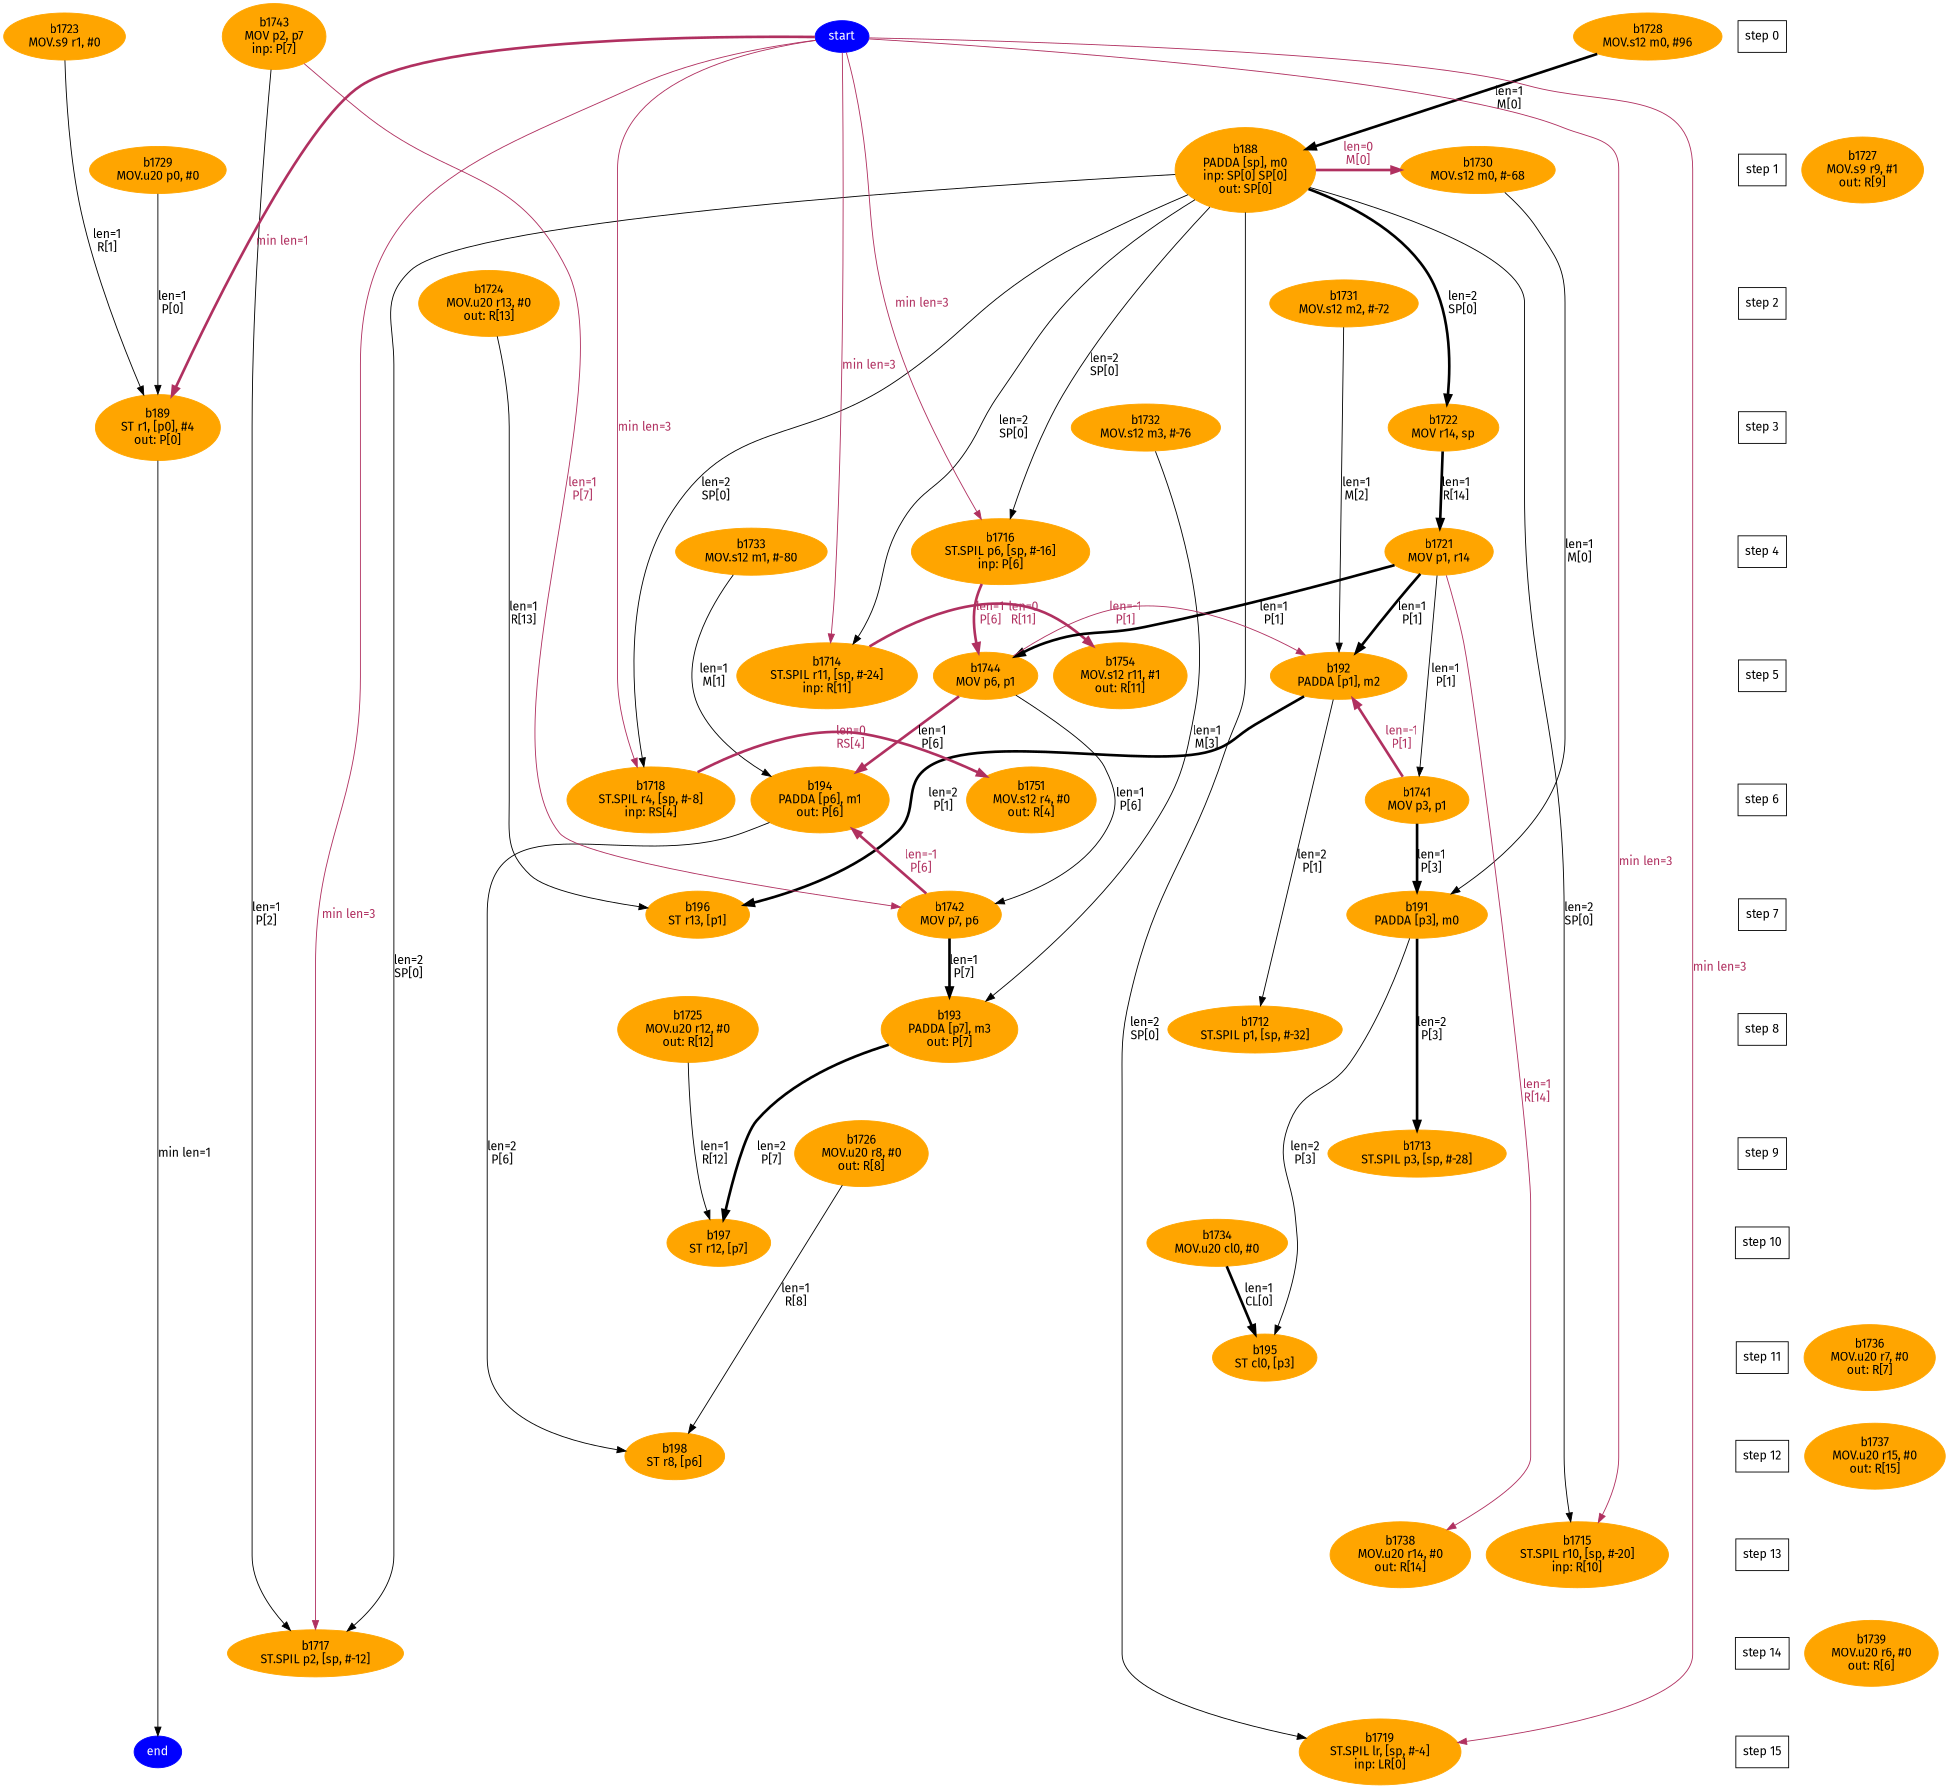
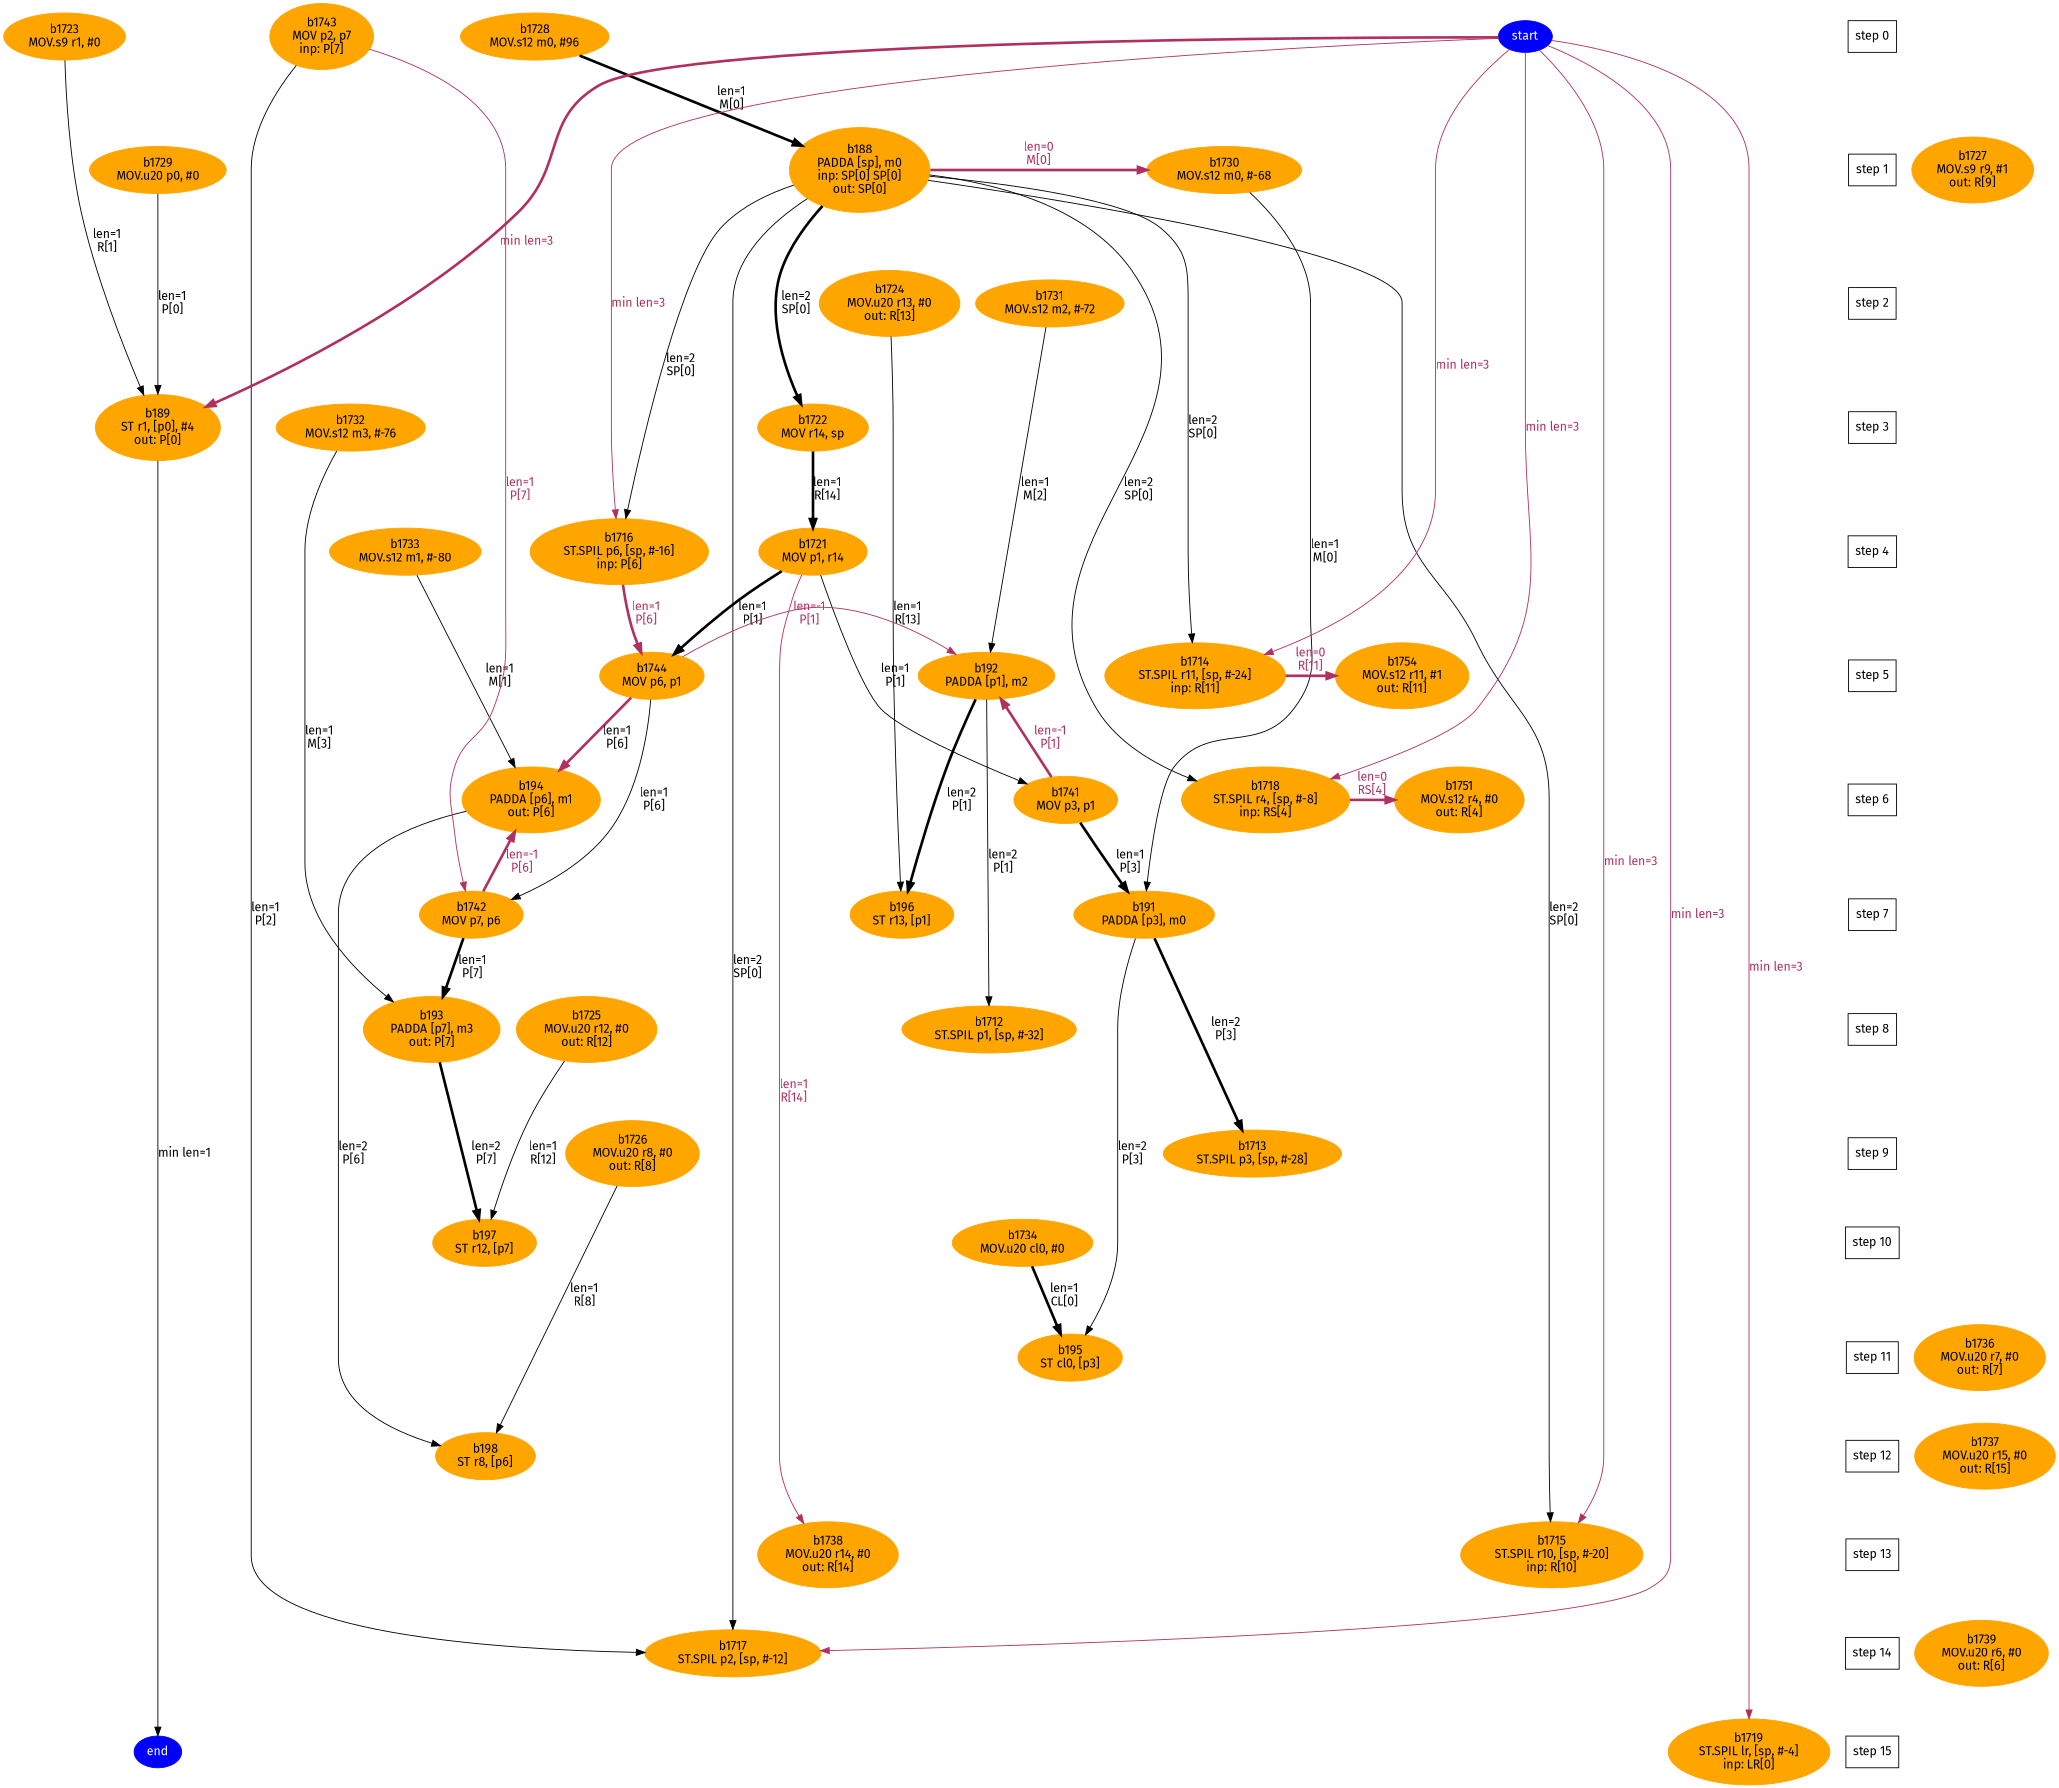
edge "start" -> "b189 ST r1, [p0], #4 out: P[0]": label "min len=1" -> "min len=3"
edge "b1721 MOV p1, r14" -> "b192 PADDA [p1], m2": removed, label "len=1 P[1]"
edge "b188 PADDA [sp], m0 inp: SP[0] SP[0] out: SP[0]" -> "b1719 ST.SPIL lr, [sp, #-4] inp: LR[0]": removed, label "len=2 SP[0]"
